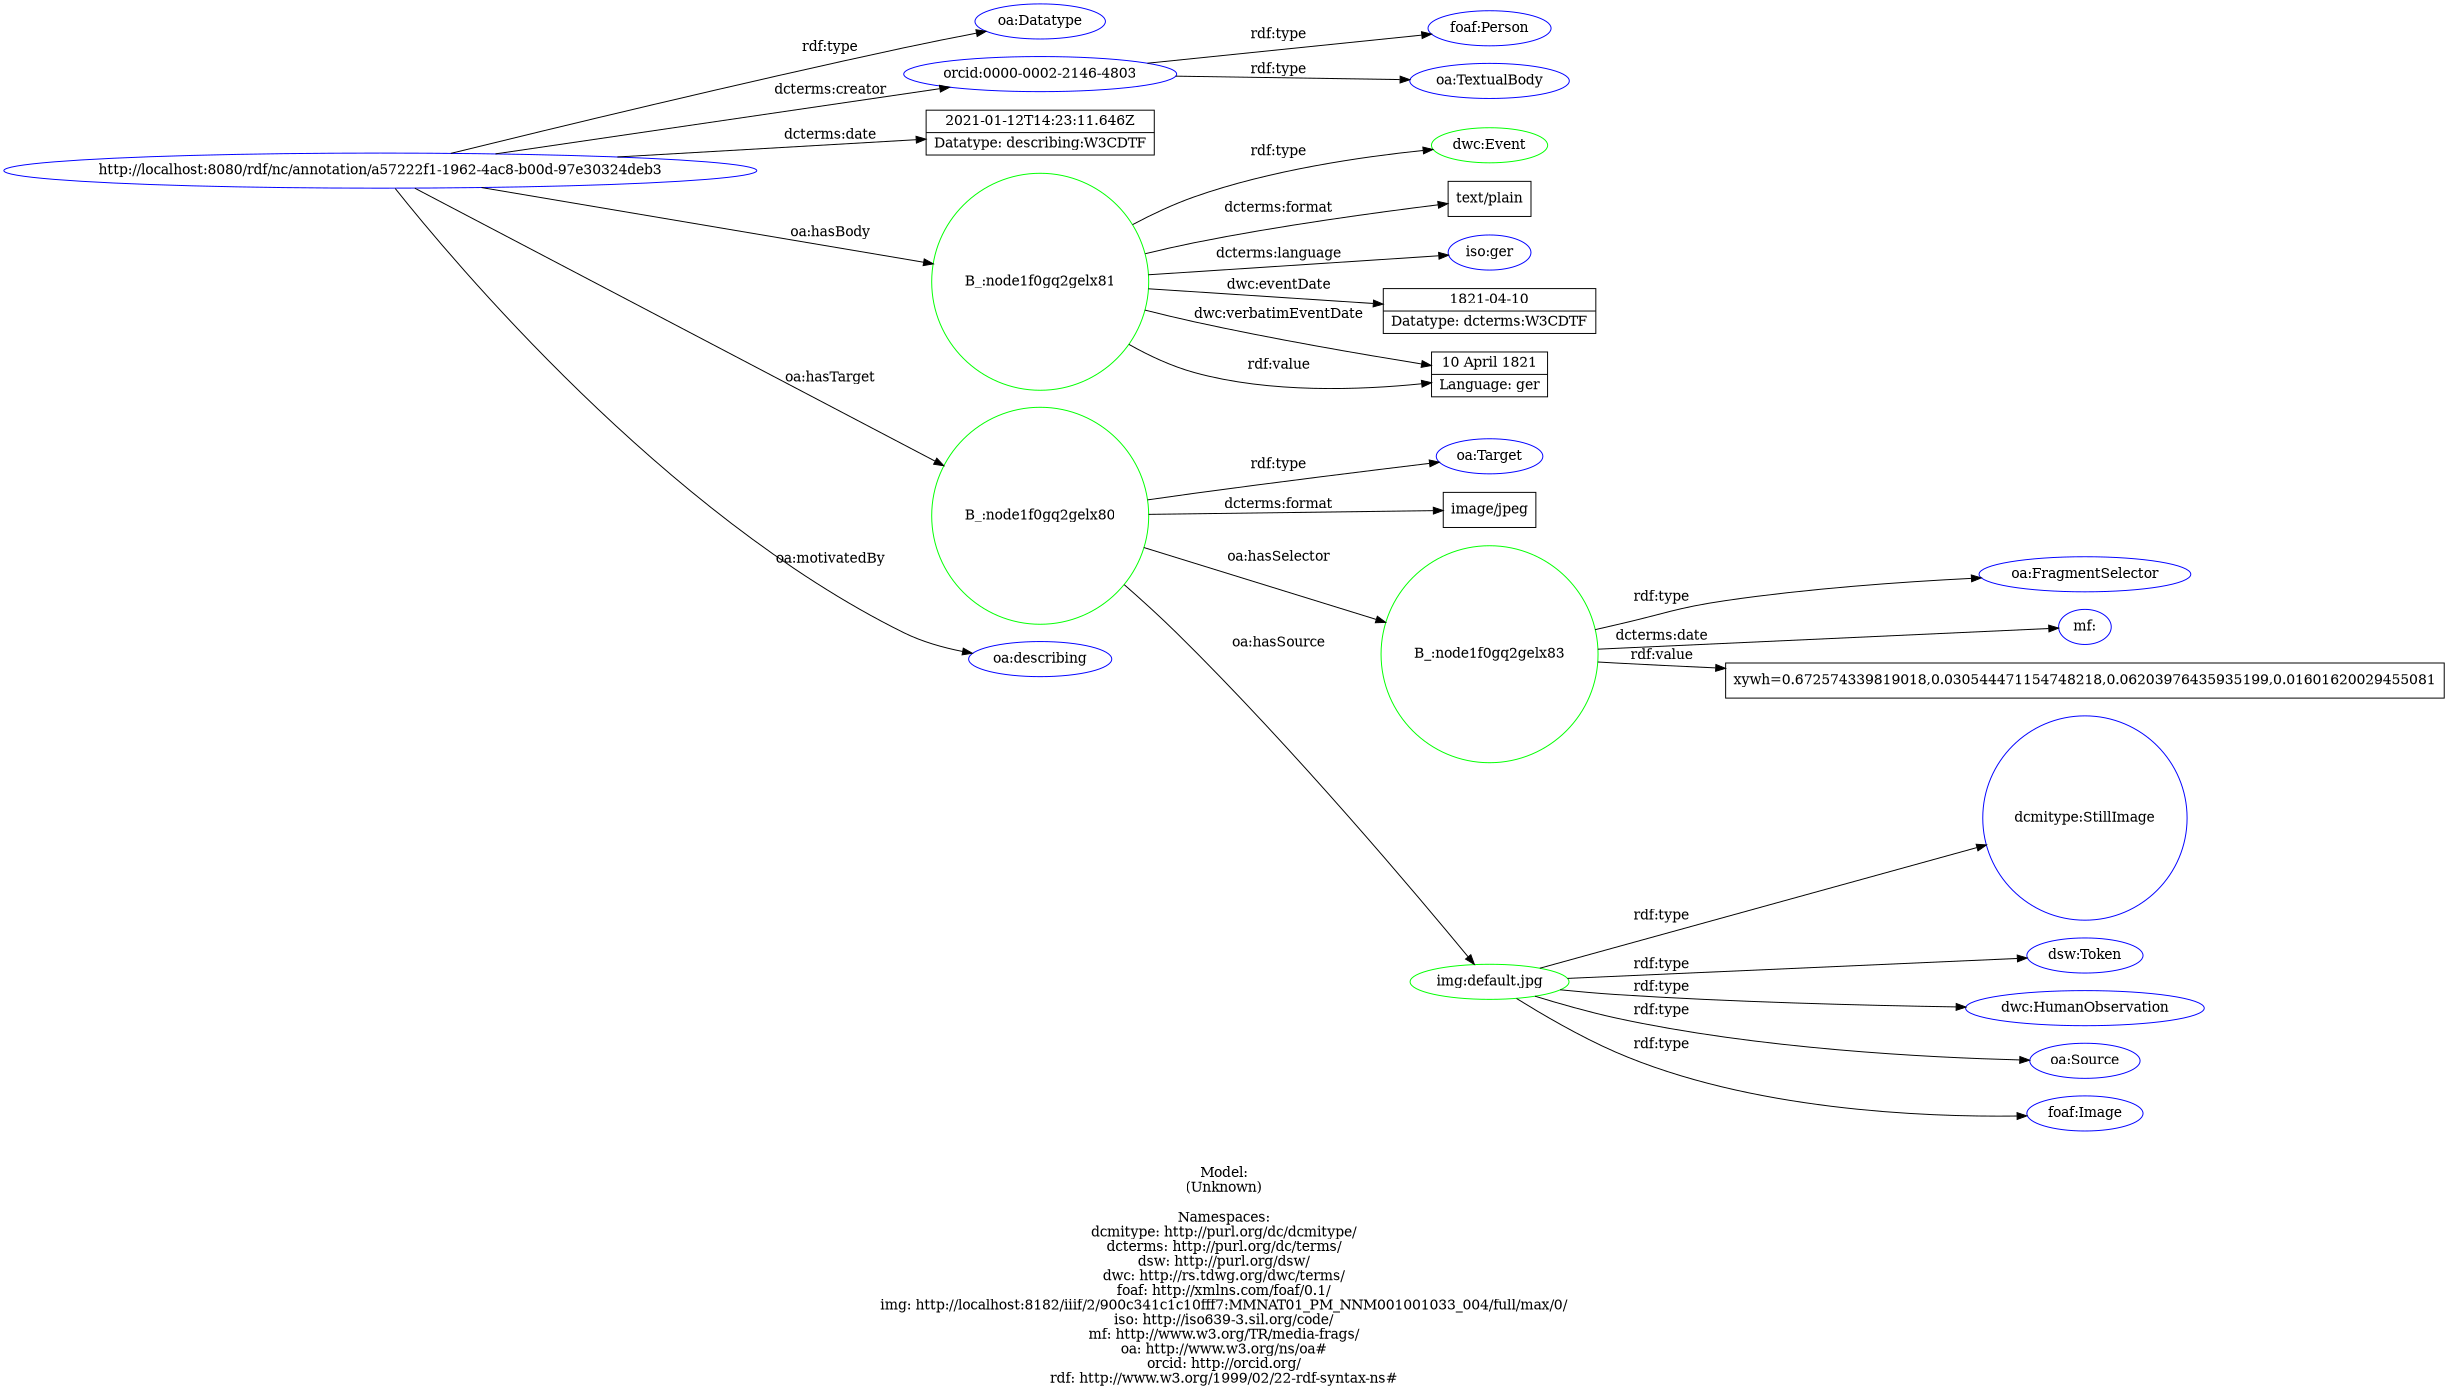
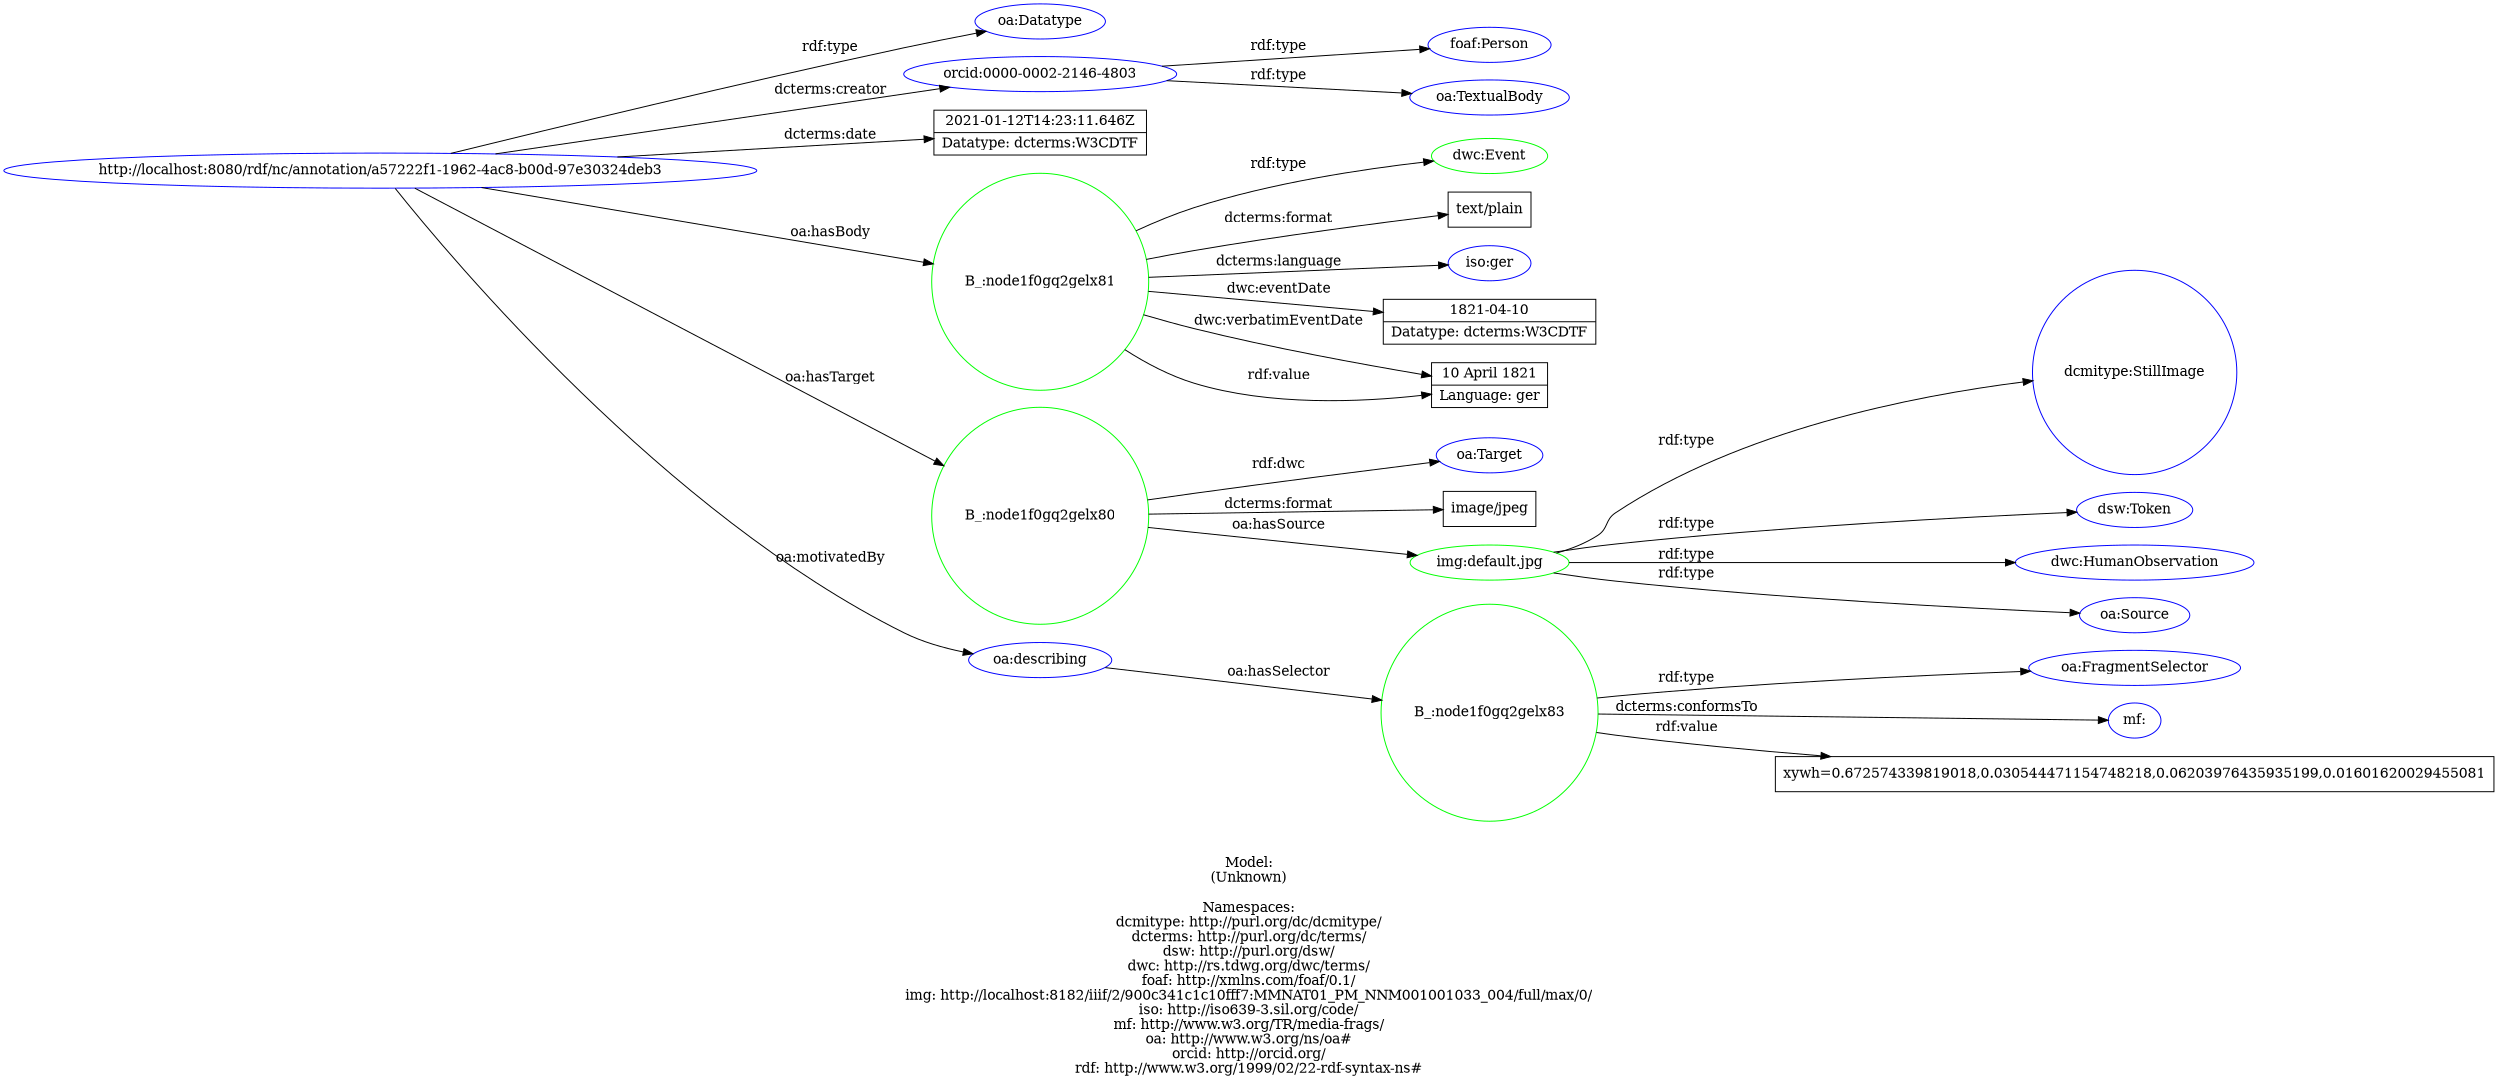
node "2021-01-12T14:23:11.646Z": text "Datatype: describing:W3CDTF" -> "Datatype: dcterms:W3CDTF"
edge "B_:node1f0gq2gelx80" -> "oa:Target": label "rdf:type" -> "rdf:dwc"
edge "B_:node1f0gq2gelx80" -> "B_:node1f0gq2gelx83": now "oa:describing" -> "B_:node1f0gq2gelx83"
edge "B_:node1f0gq2gelx83" -> "mf:": label "dcterms:date" -> "dcterms:conformsTo"
node "foaf:Image": removed
